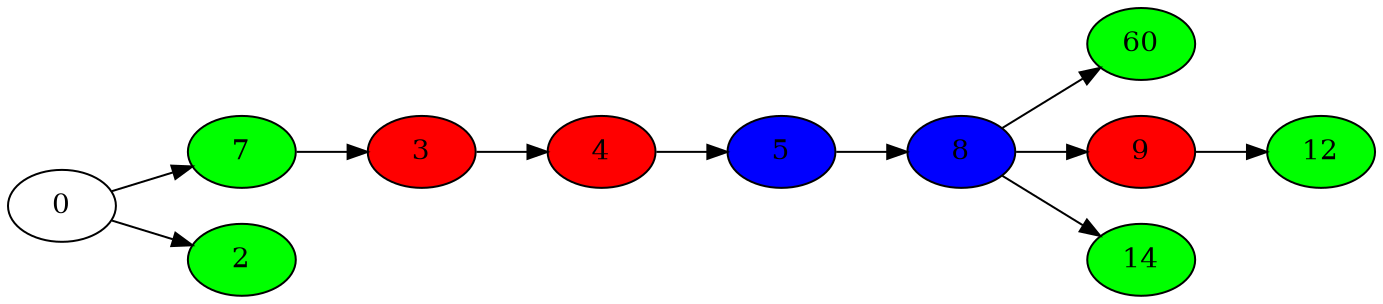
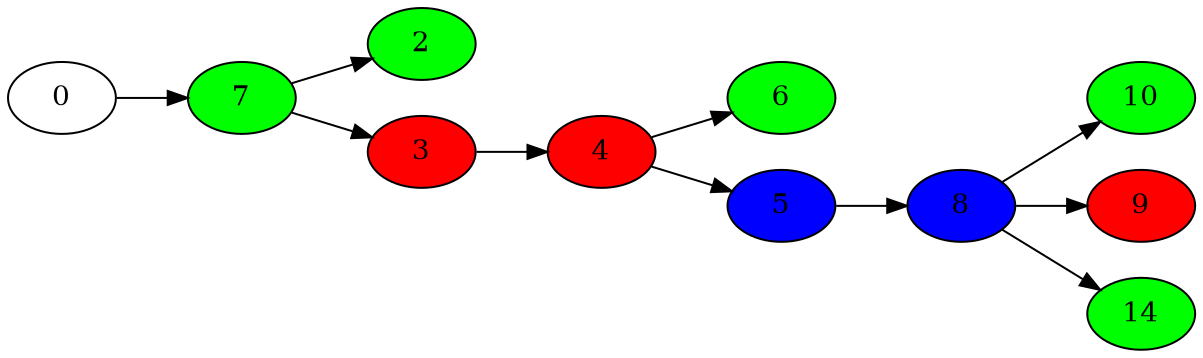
node "60": label "60" -> "10"
node "6": added
node "12": removed
edge "0" -> "2": now "7" -> "2"
